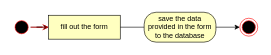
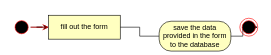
node "save the data provided in the form to the database": moved (180, 27) -> (195, 36)
